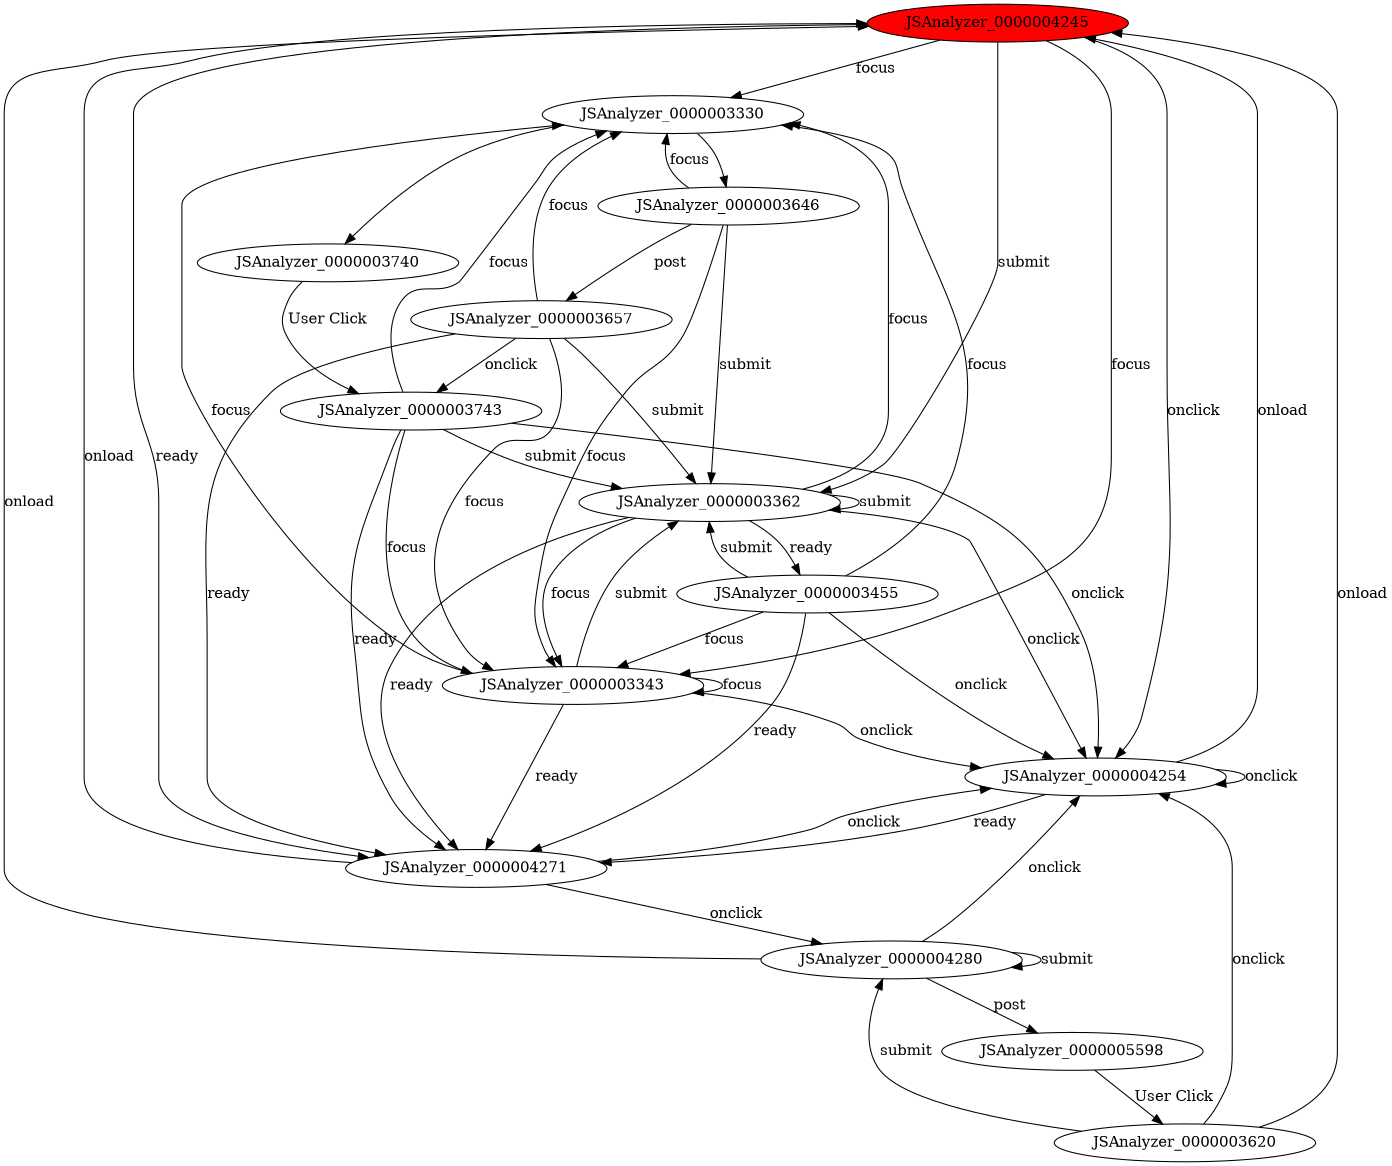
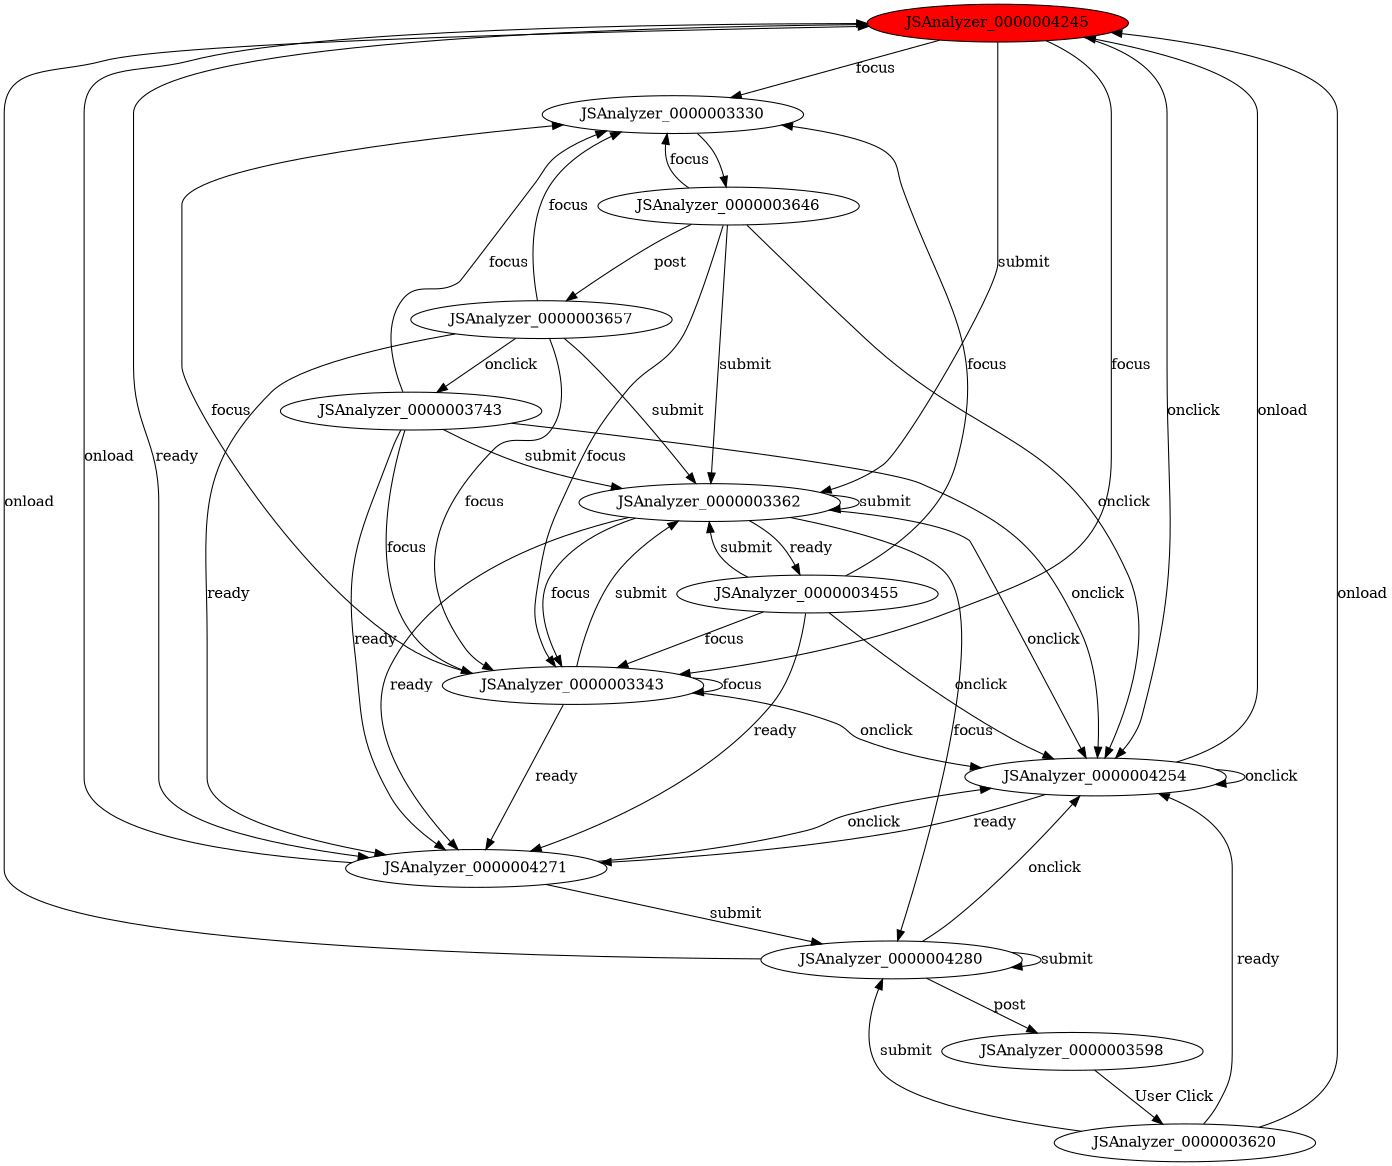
node "JSAnalyzer_0000003740": removed
edge "JSAnalyzer_0000003362" -> "JSAnalyzer_0000003330": now "JSAnalyzer_0000003362" -> "JSAnalyzer_0000004280"
edge "JSAnalyzer_0000003646" -> "JSAnalyzer_0000004254": added, label "onclick"
edge "JSAnalyzer_0000004271" -> "JSAnalyzer_0000004280": label "onclick" -> "submit"
edge "JSAnalyzer_0000003620" -> "JSAnalyzer_0000004254": label "onclick" -> "ready"
node "JSAnalyzer_0000005598": label "JSAnalyzer_0000005598" -> "JSAnalyzer_0000003598"
